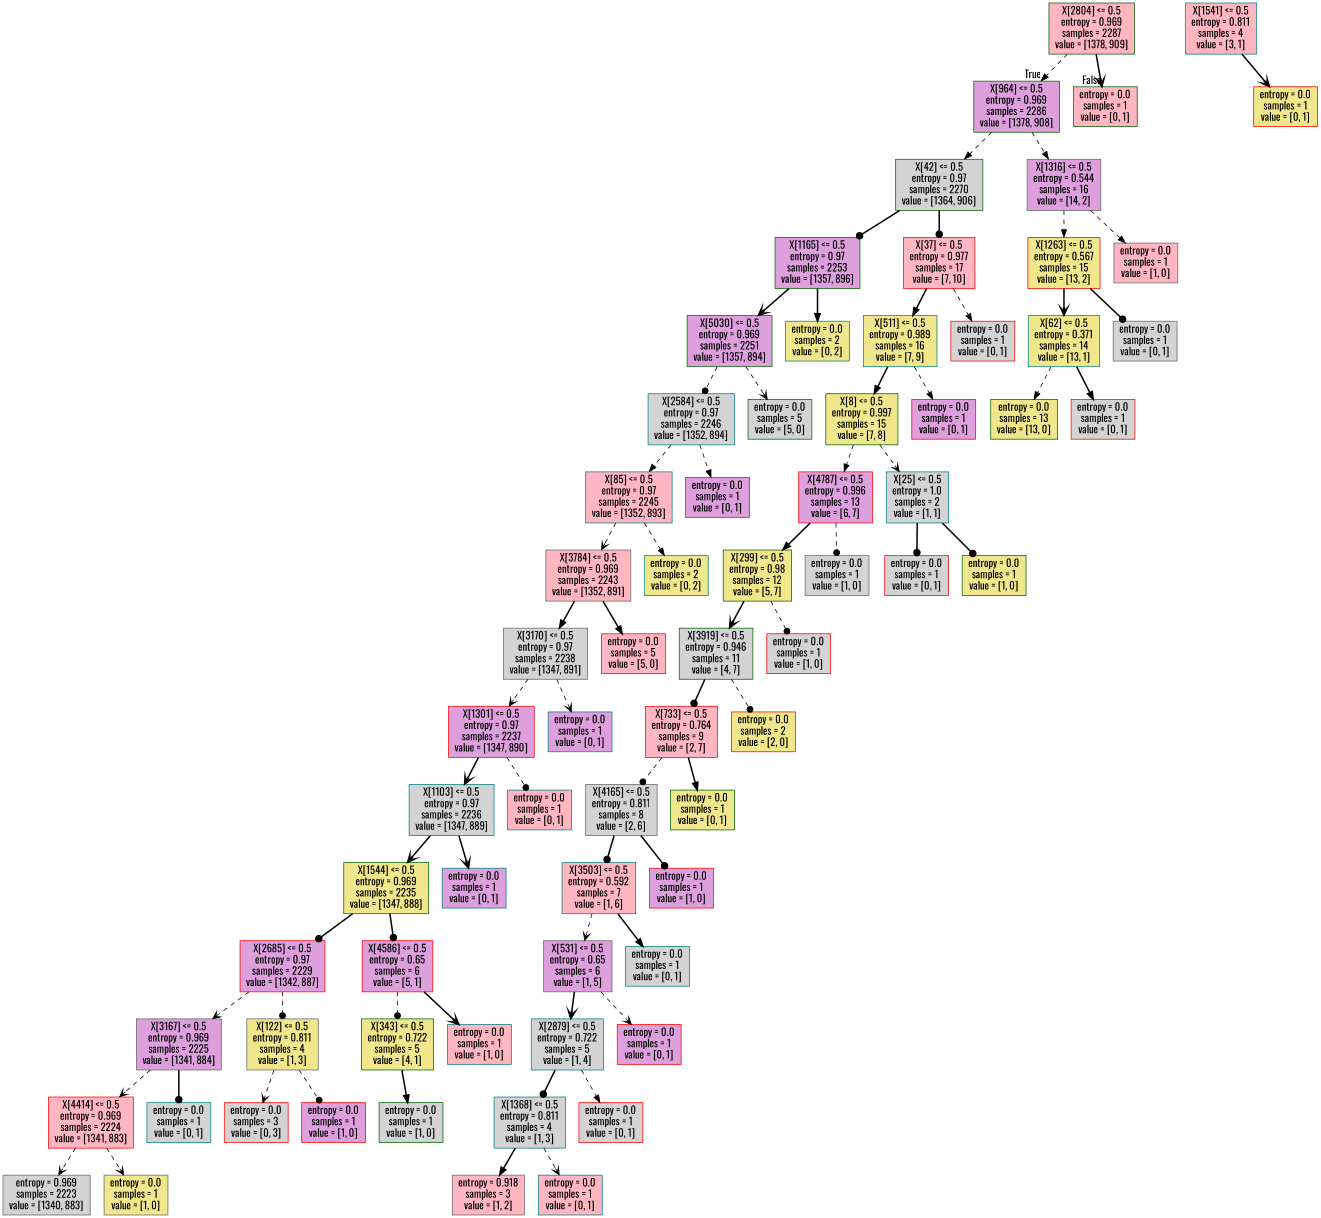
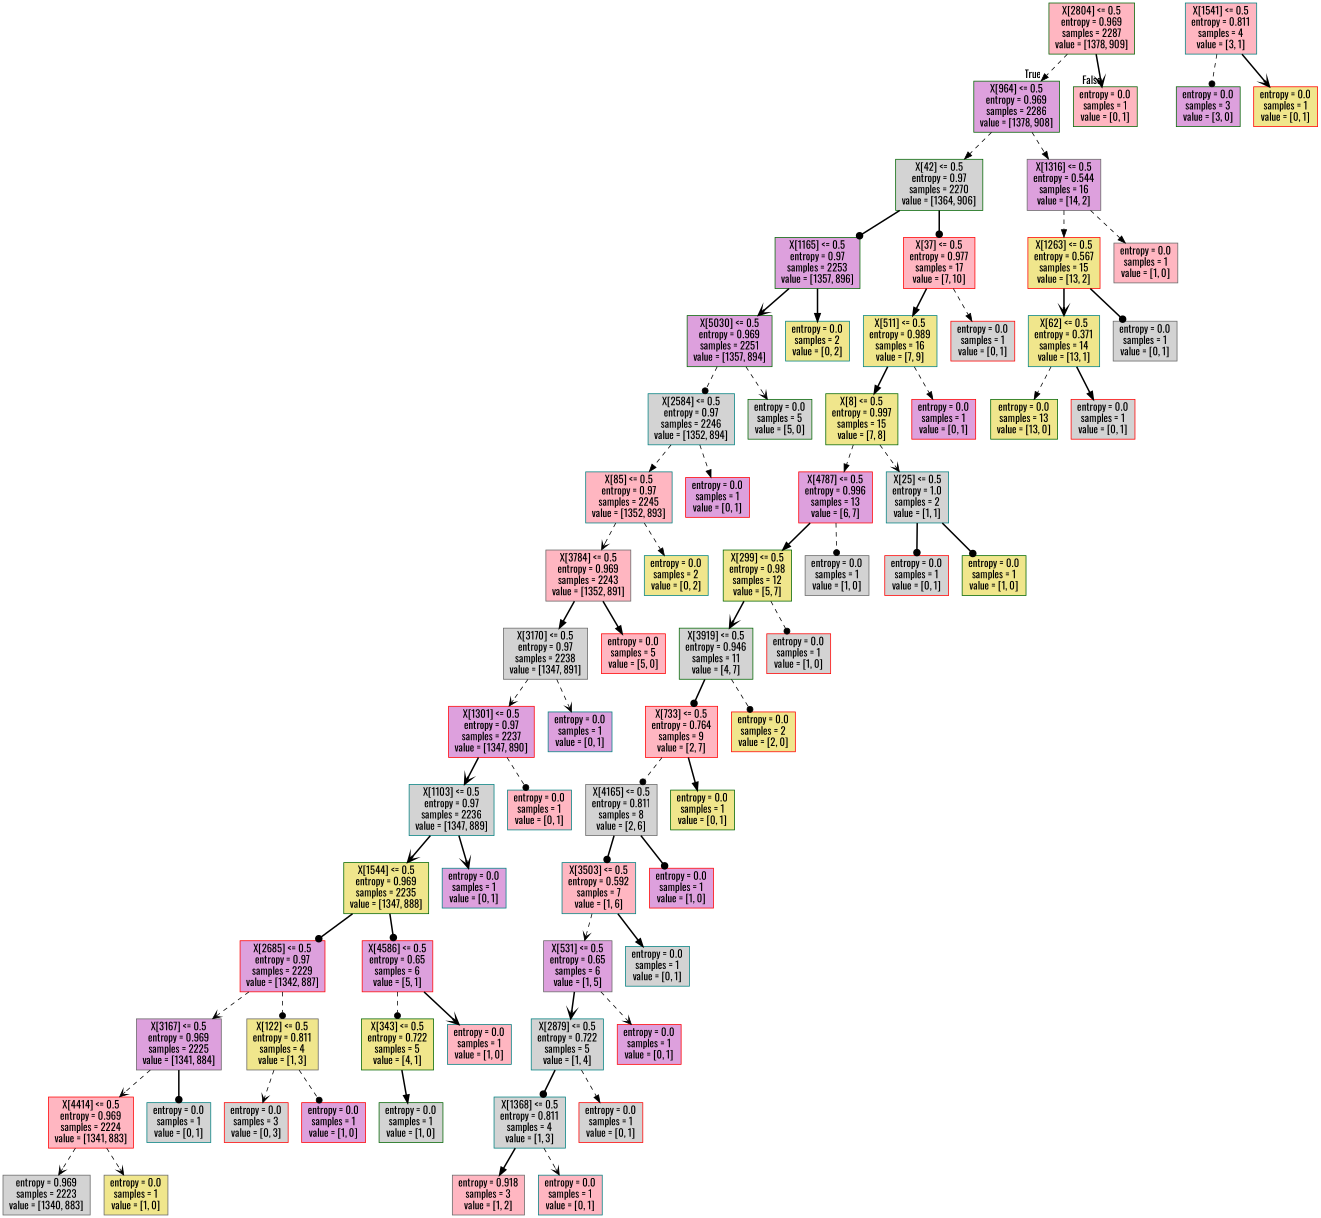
node "entropy = 0.0 samples = 3 value = [3, 0]": added
